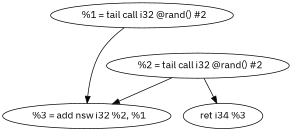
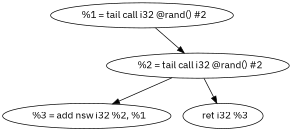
edge "%1 = tail call i32 @rand() #2" -> "%3 = add nsw i32 %2, %1": now "%1 = tail call i32 @rand() #2" -> "%2 = tail call i32 @rand() #2"
node "ret i34 %3": label "ret i34 %3" -> "ret i32 %3"
